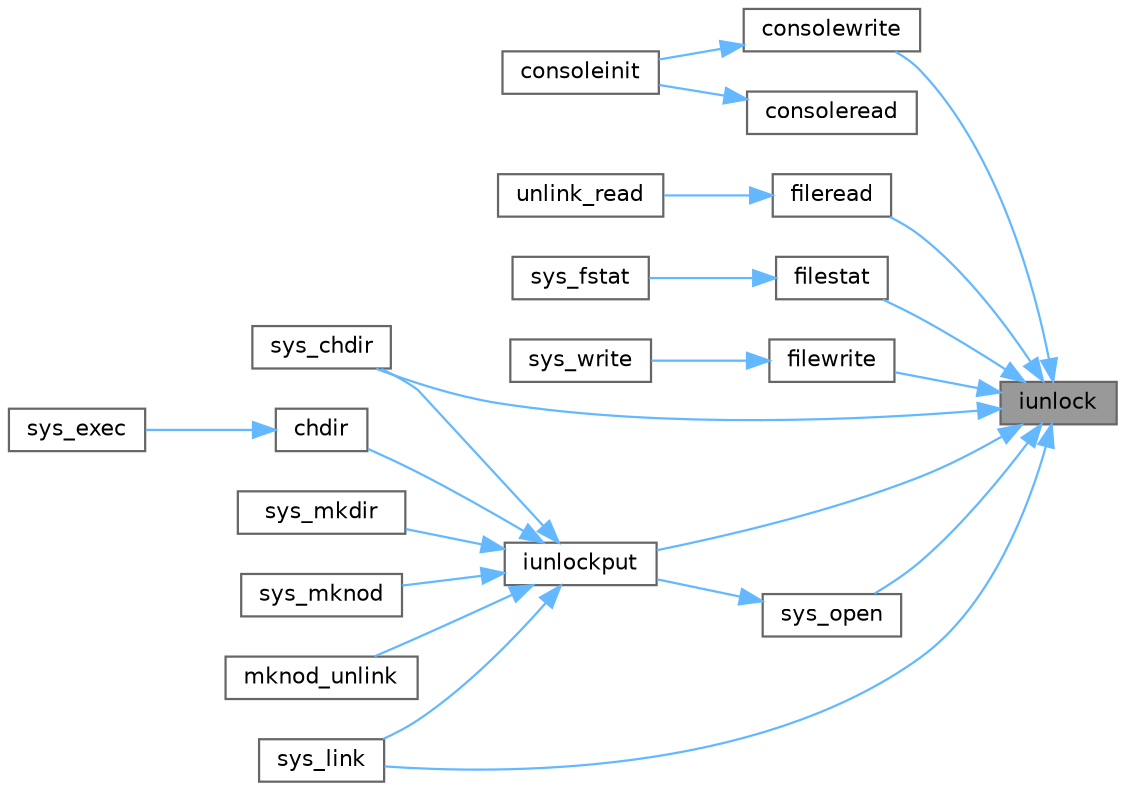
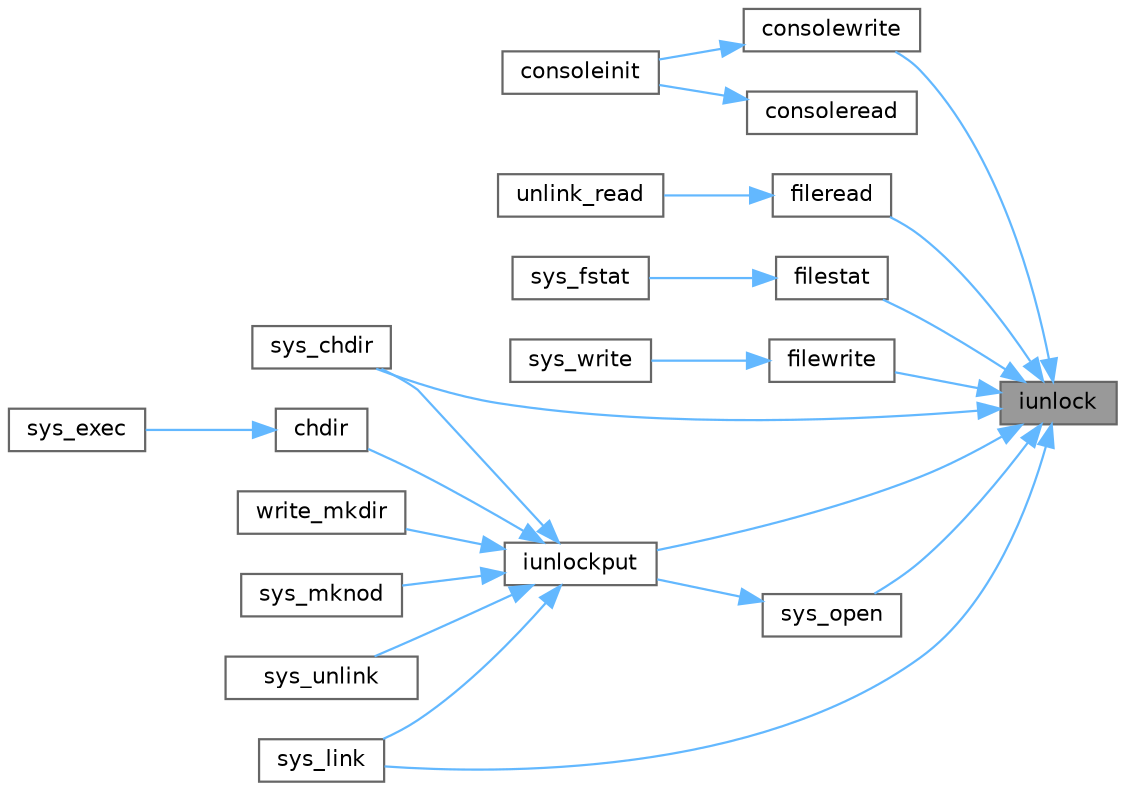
node "sys_mkdir": label "sys_mkdir" -> "write_mkdir"
node "mknod_unlink": label "mknod_unlink" -> "sys_unlink"
